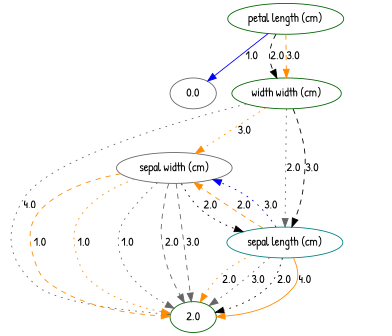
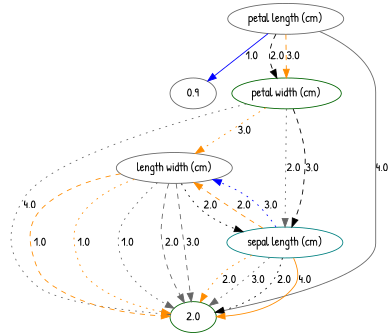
node "petal length (cm)": color darkgreen -> gray40
node "0.0": label "0.0" -> "0.9"
node "width width (cm)": label "width width (cm)" -> "petal width (cm)"
node "sepal width (cm)": label "sepal width (cm)" -> "length width (cm)"
edge "petal length (cm)" -> "2.0": added, label "4.0"
